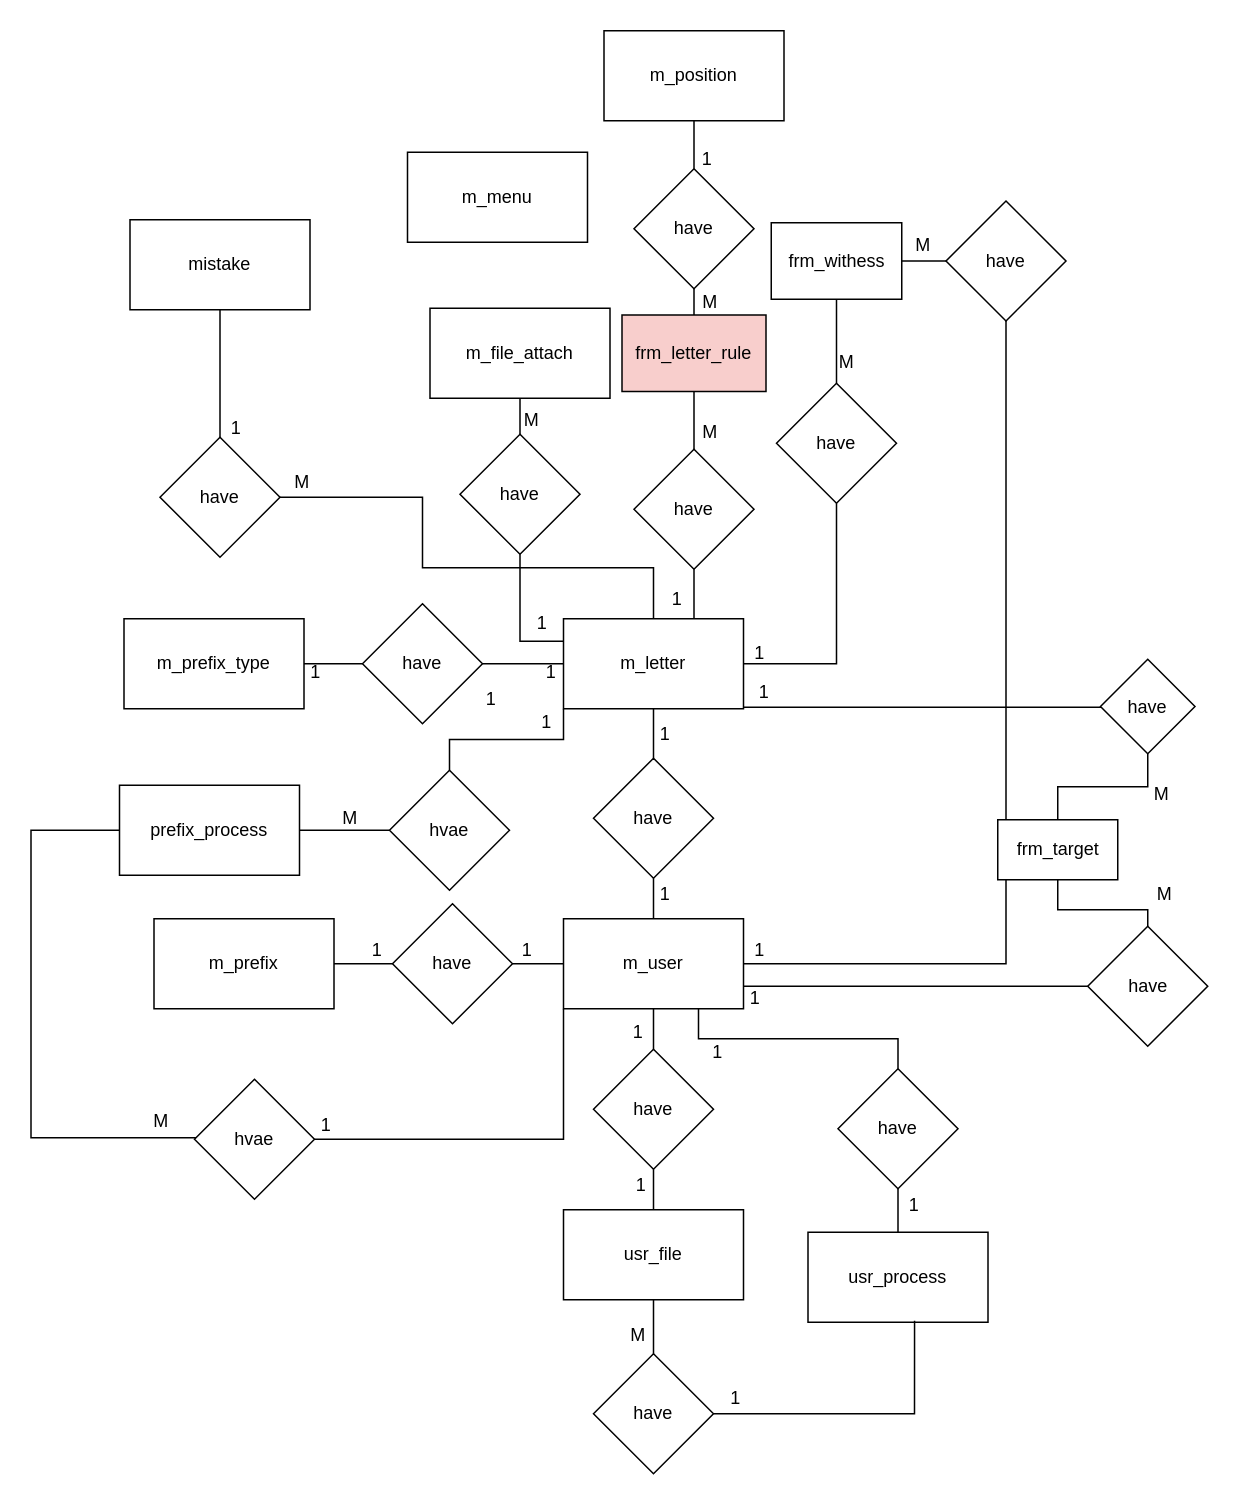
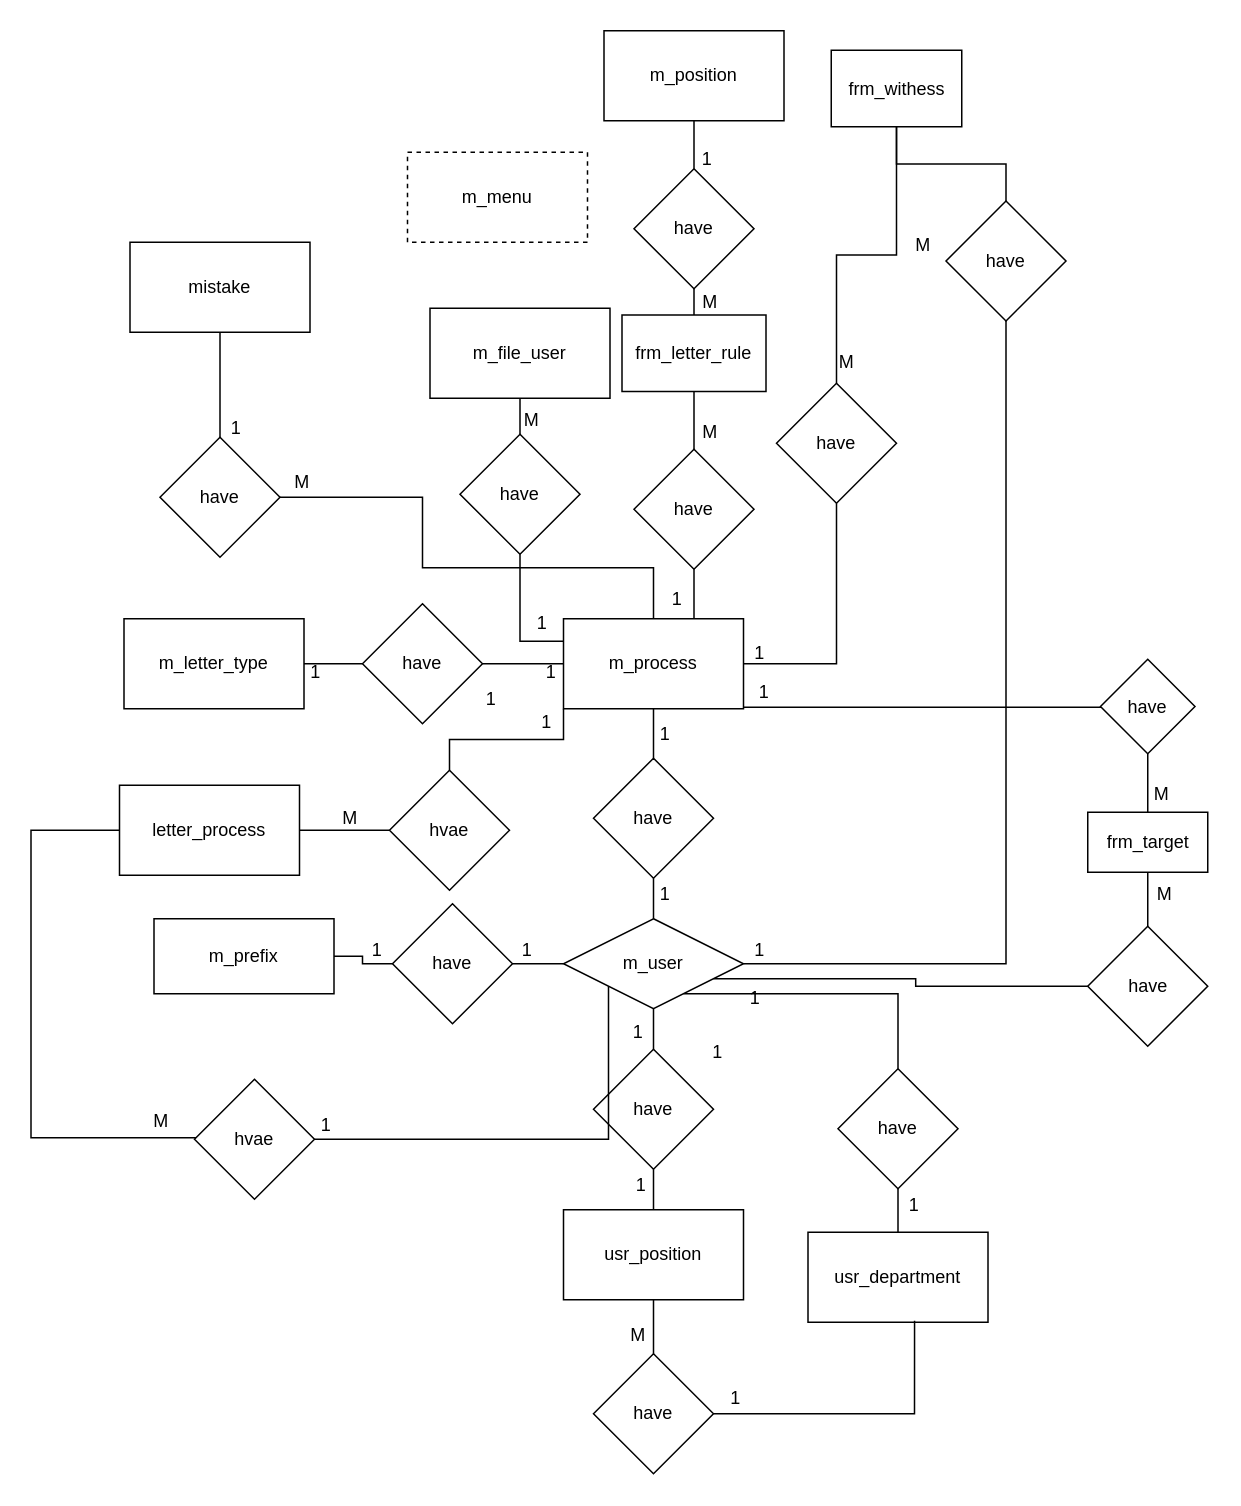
node "m_menu": style solid -> dashed
node "frm_withess": moved (836, 261) -> (896, 89)
node "mistake": moved (220, 265) -> (220, 287)
node "m_file_attach": label "m_file_attach" -> "m_file_user"
node "frm_letter_rule": fillcolor #f8cecc -> #ffffff
node "m_prefix_type": label "m_prefix_type" -> "m_letter_type"
node "m_letter": label "m_letter" -> "m_process"
node "prefix_process": label "prefix_process" -> "letter_process"
node "frm_target": moved (1058, 850) -> (1148, 842)
node "m_prefix": size 180x90 -> 180x75
node "m_user": shape rectangle -> diamond
node "usr_file": label "usr_file" -> "usr_position"
node "usr_process": label "usr_process" -> "usr_department"
